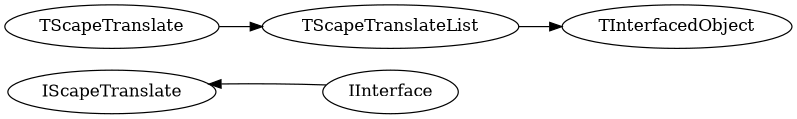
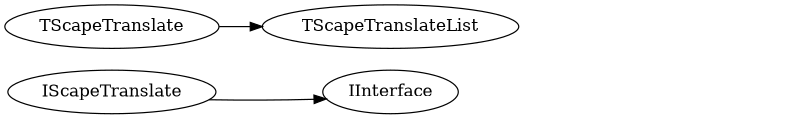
node "TInterfacedObject": removed
edge "IInterface" -> "IScapeTranslate": reversed
